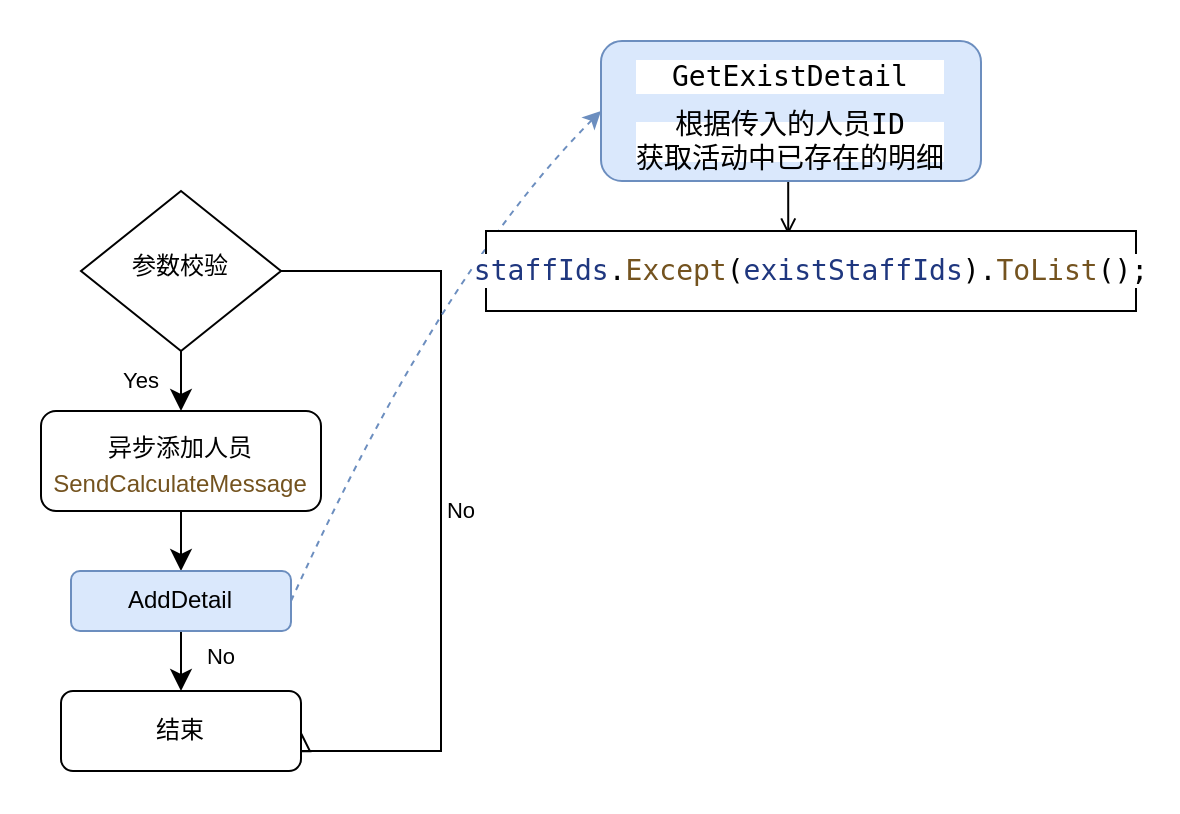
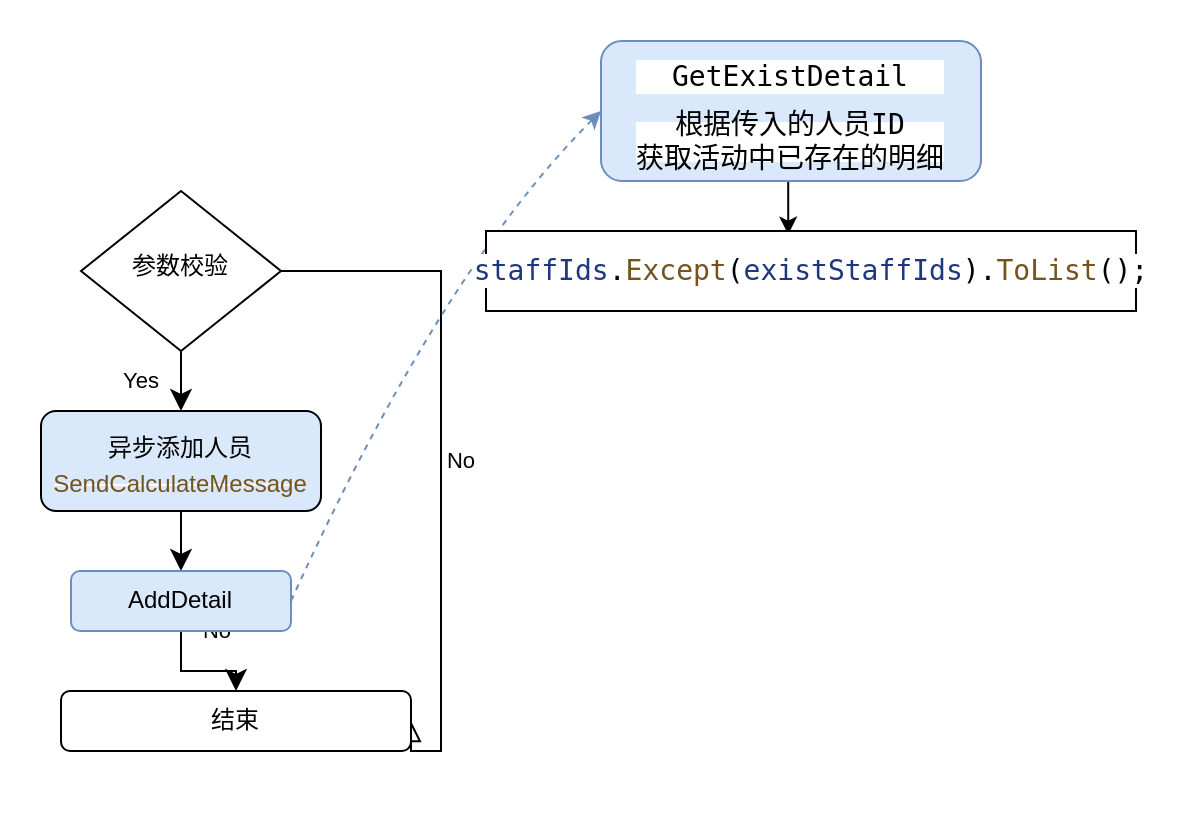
edge "GetExistDetail根据传入的人员ID获取活动中已存在的明细" -> "staffIds.Except(existStaffIds).ToList();": arrowhead open -> classic
node "异步添加人员 SendCalculateMessage": fillcolor #ffffff -> #dae8fc
node "结束": size 240x80 -> 350x60
